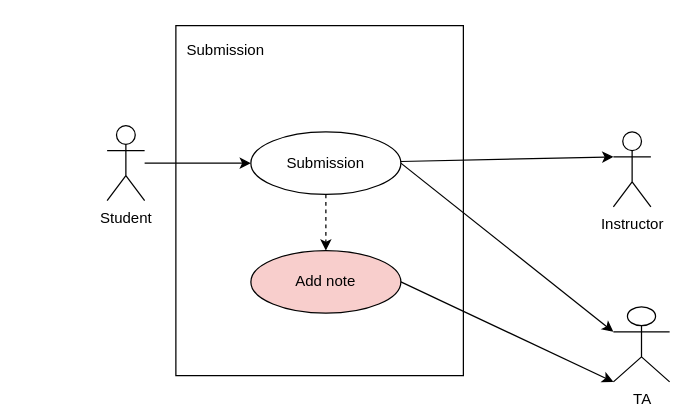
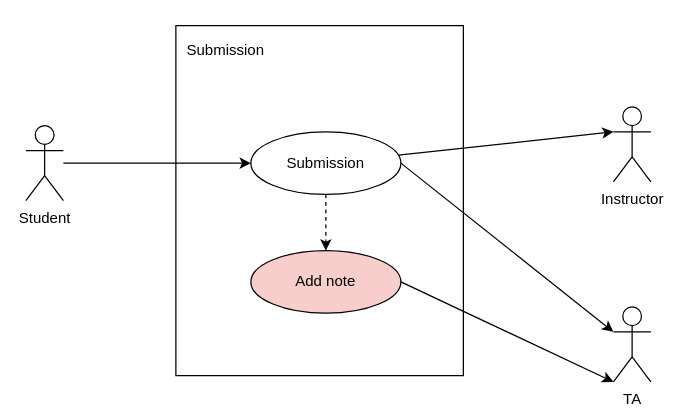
node "Student": moved (126, 163) -> (44, 163)
node "Instructor": moved (632, 169) -> (632, 144)
node "TA": size 56x75 -> 38x75
